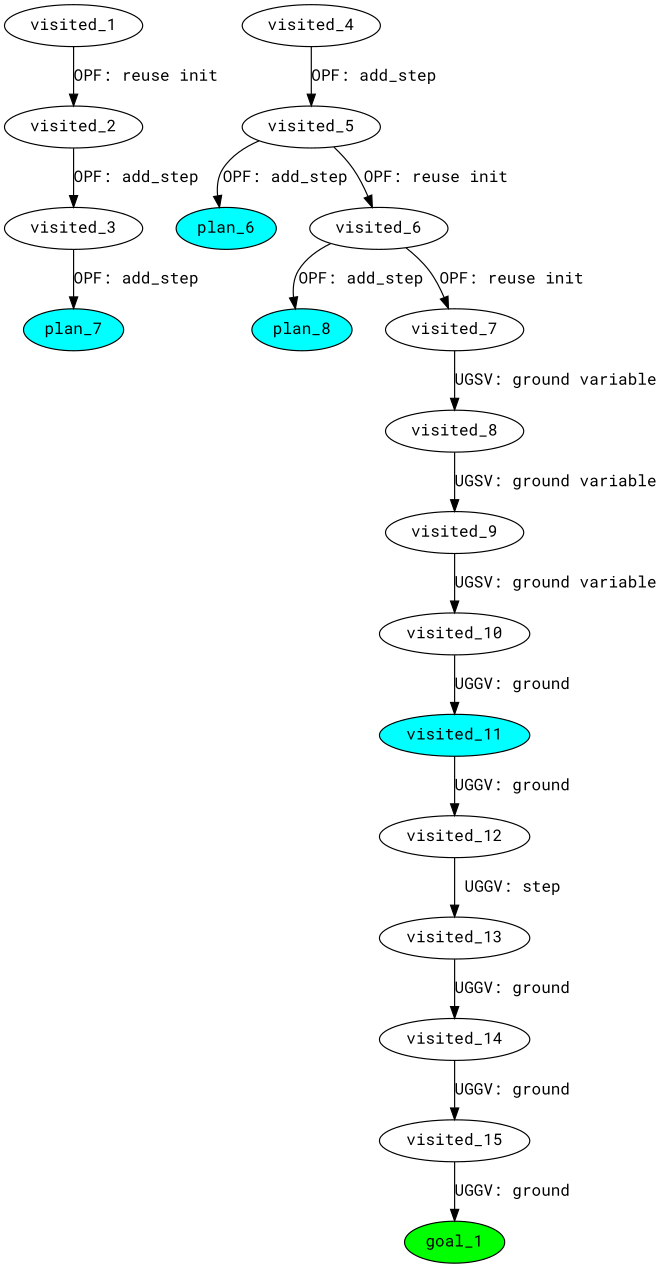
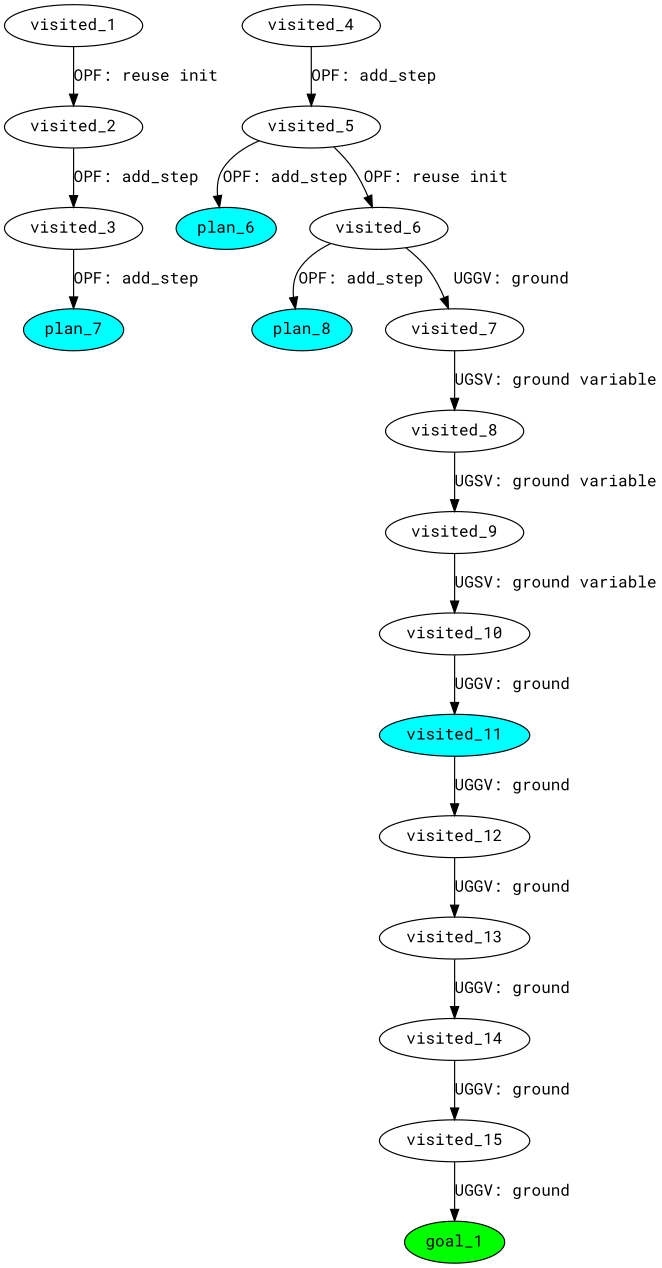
edge "visited_6" -> "visited_7": label "OPF: reuse init" -> "UGGV: ground"
edge "visited_12" -> "visited_13": label "UGGV: step" -> "UGGV: ground"
